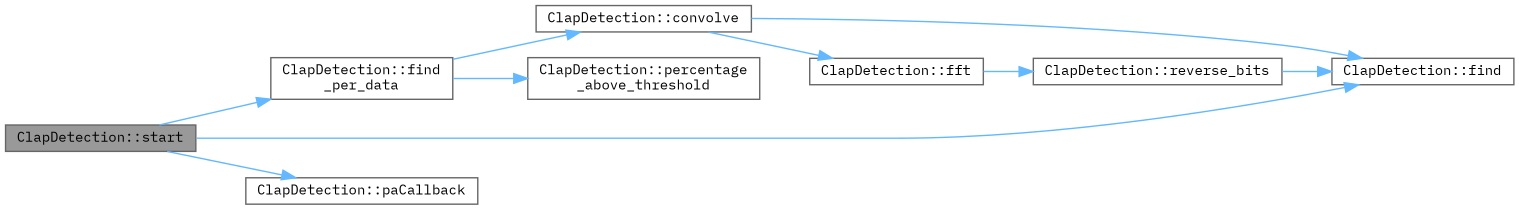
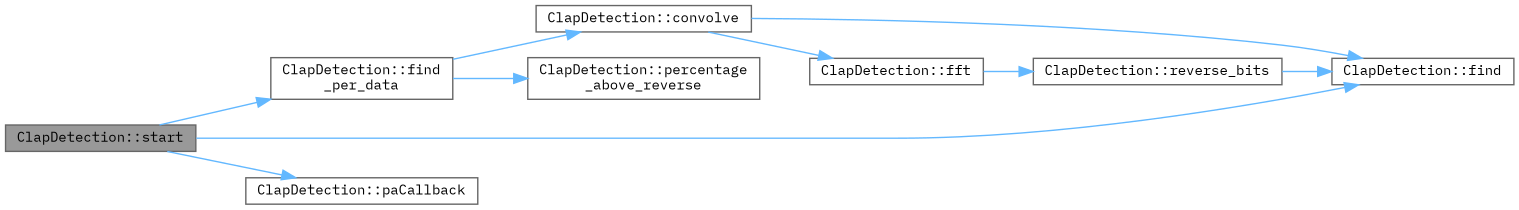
node "ClapDetection::percentage _above_threshold": label "ClapDetection::percentage _above_threshold" -> "ClapDetection::percentage _above_reverse"
